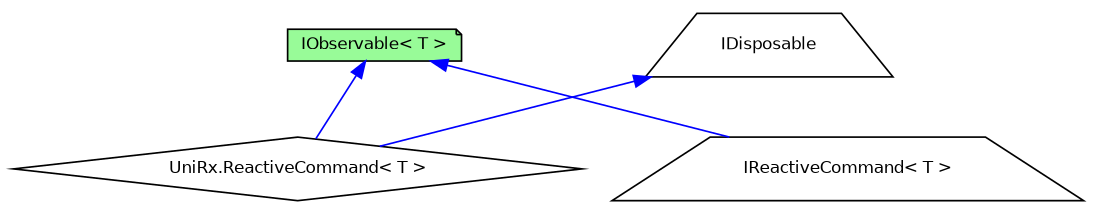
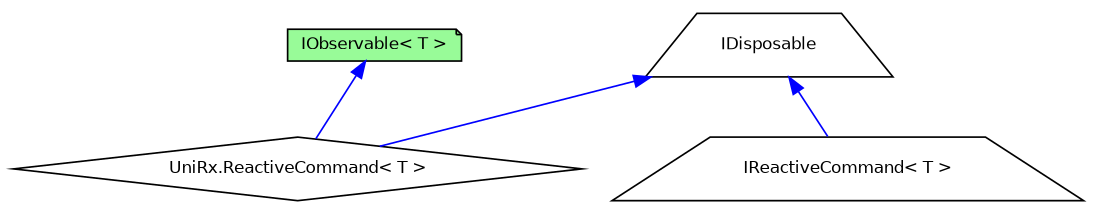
edge "IReactiveCommand< T >" -> "IObservable< T >": now "IReactiveCommand< T >" -> "IDisposable"
